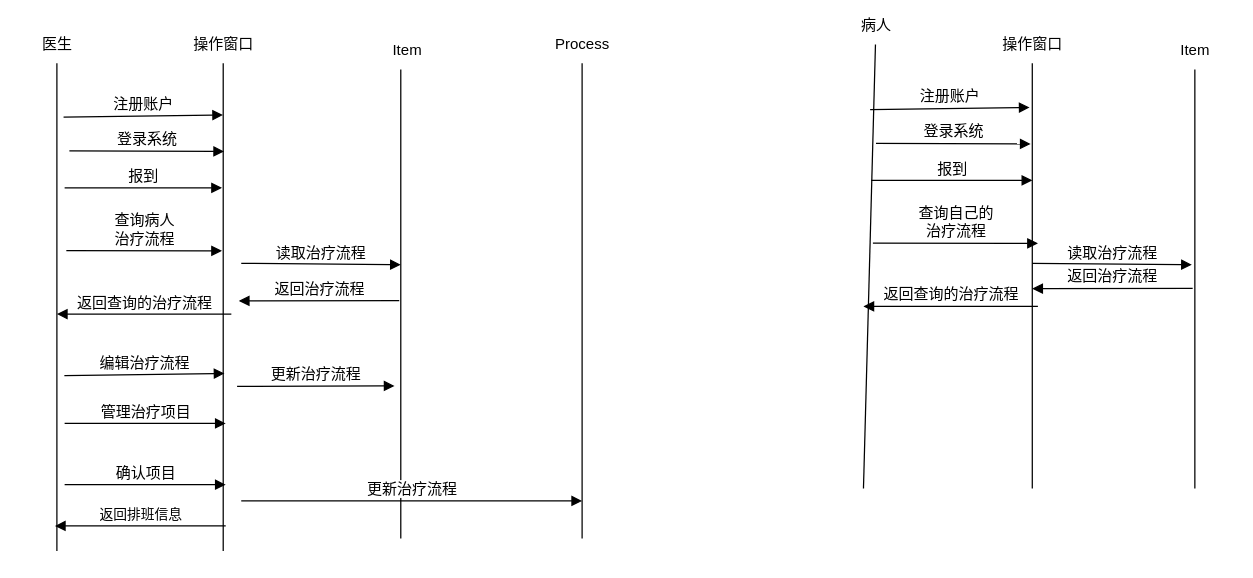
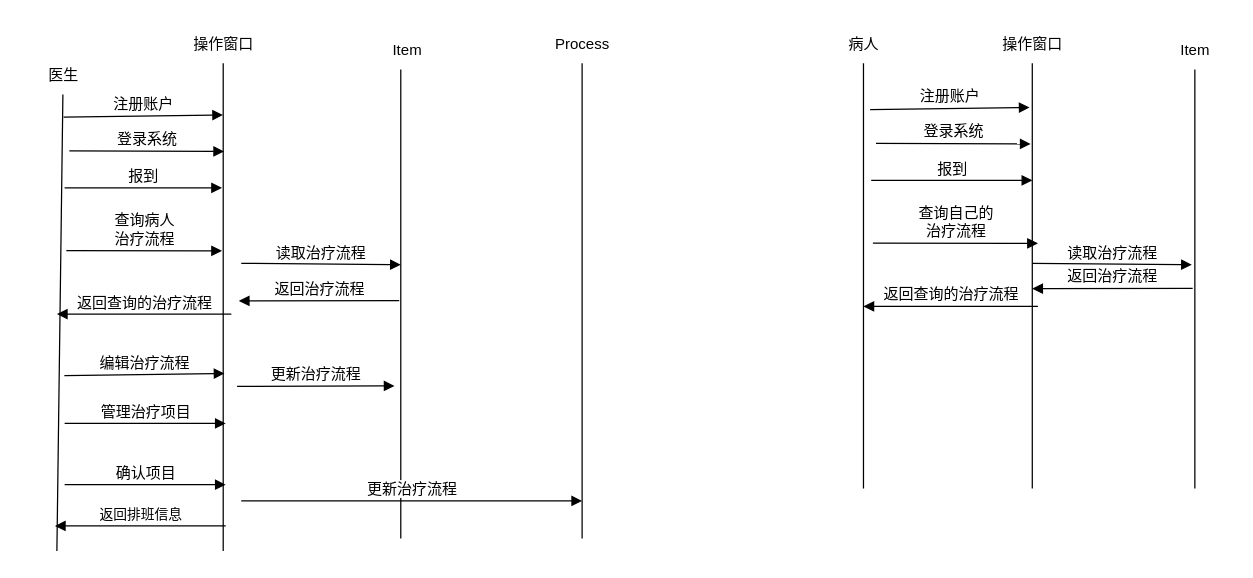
node "病人": moved (876, 26) -> (863, 44)
node "医生": moved (57, 44) -> (63, 76)
